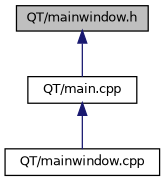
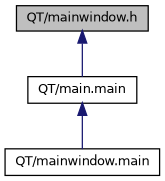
node "QT/main.cpp": label "QT/main.cpp" -> "QT/main.main"
node "QT/mainwindow.cpp": label "QT/mainwindow.cpp" -> "QT/mainwindow.main"
